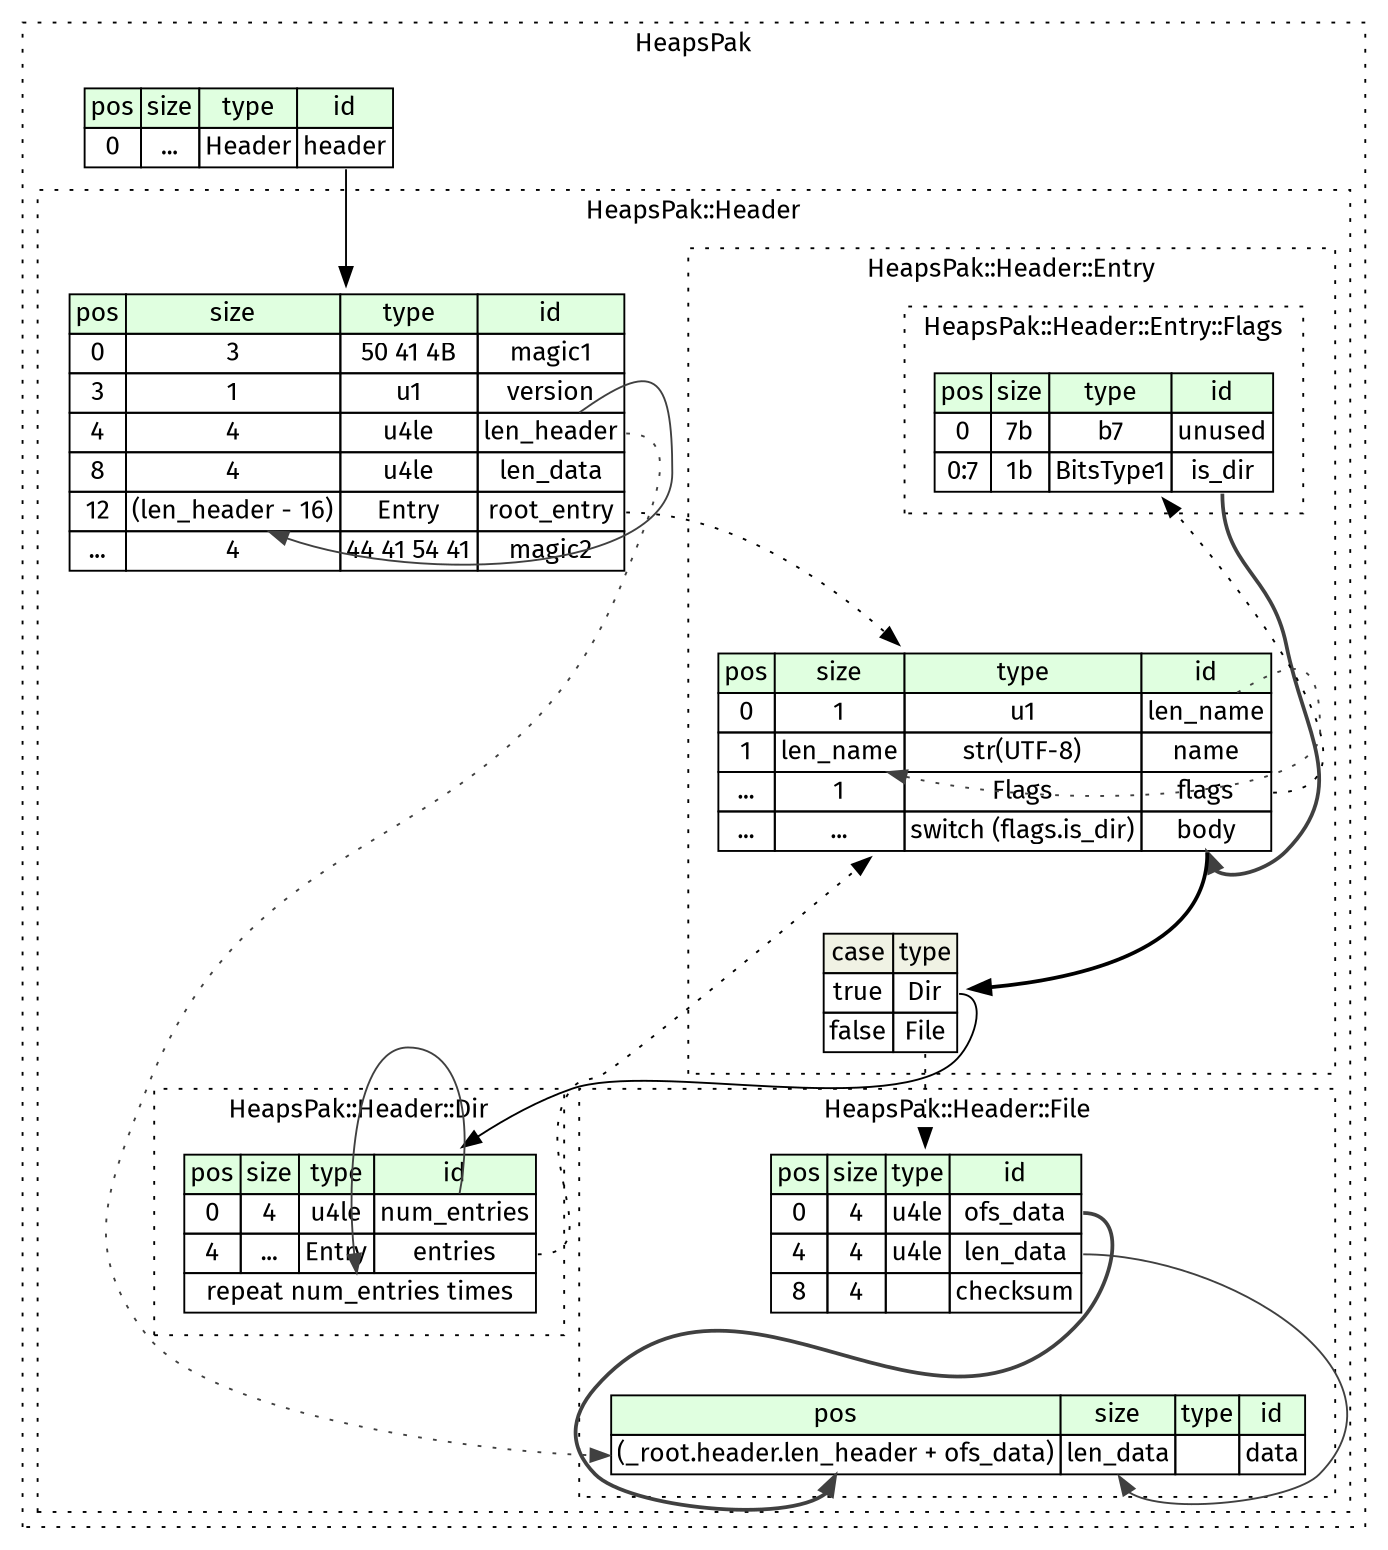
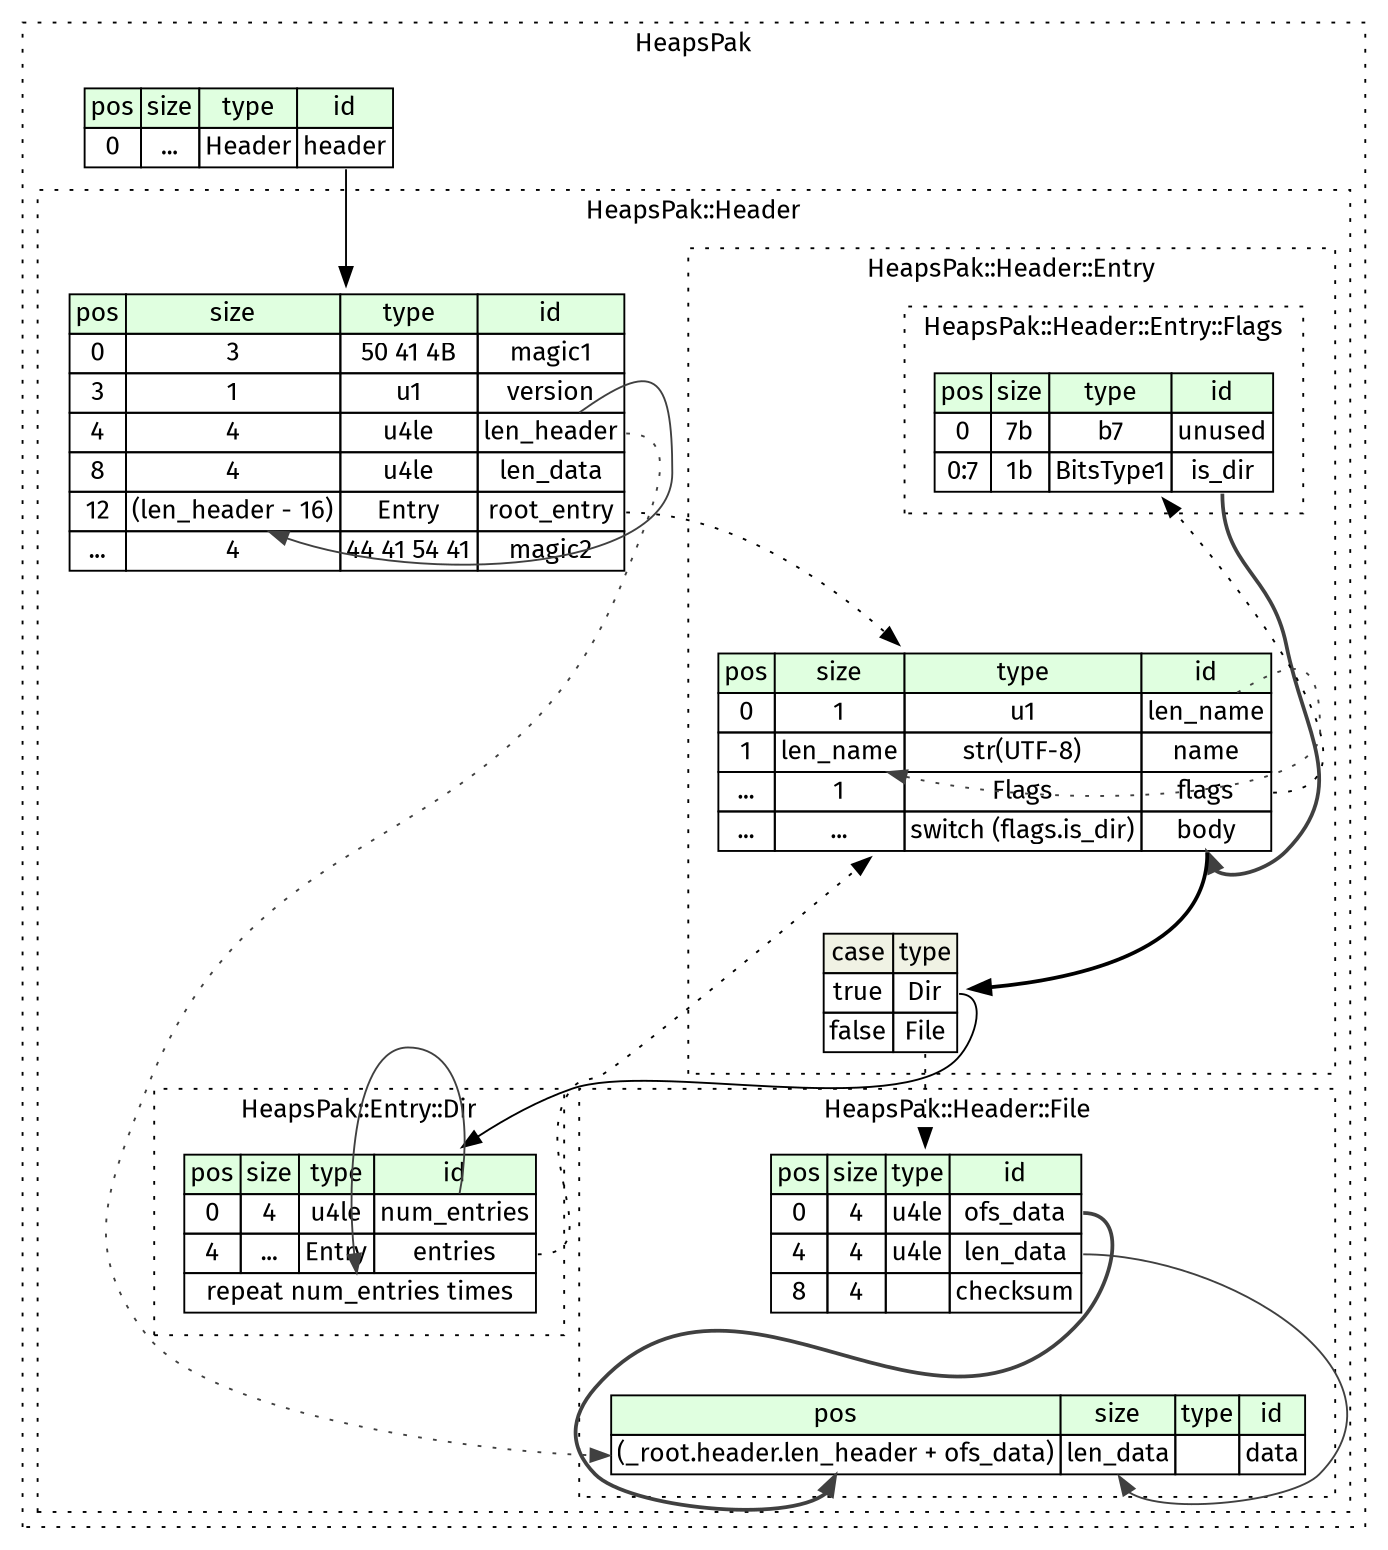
cluster "HeapsPak::Header::Dir": label "HeapsPak::Header::Dir" -> "HeapsPak::Entry::Dir"
